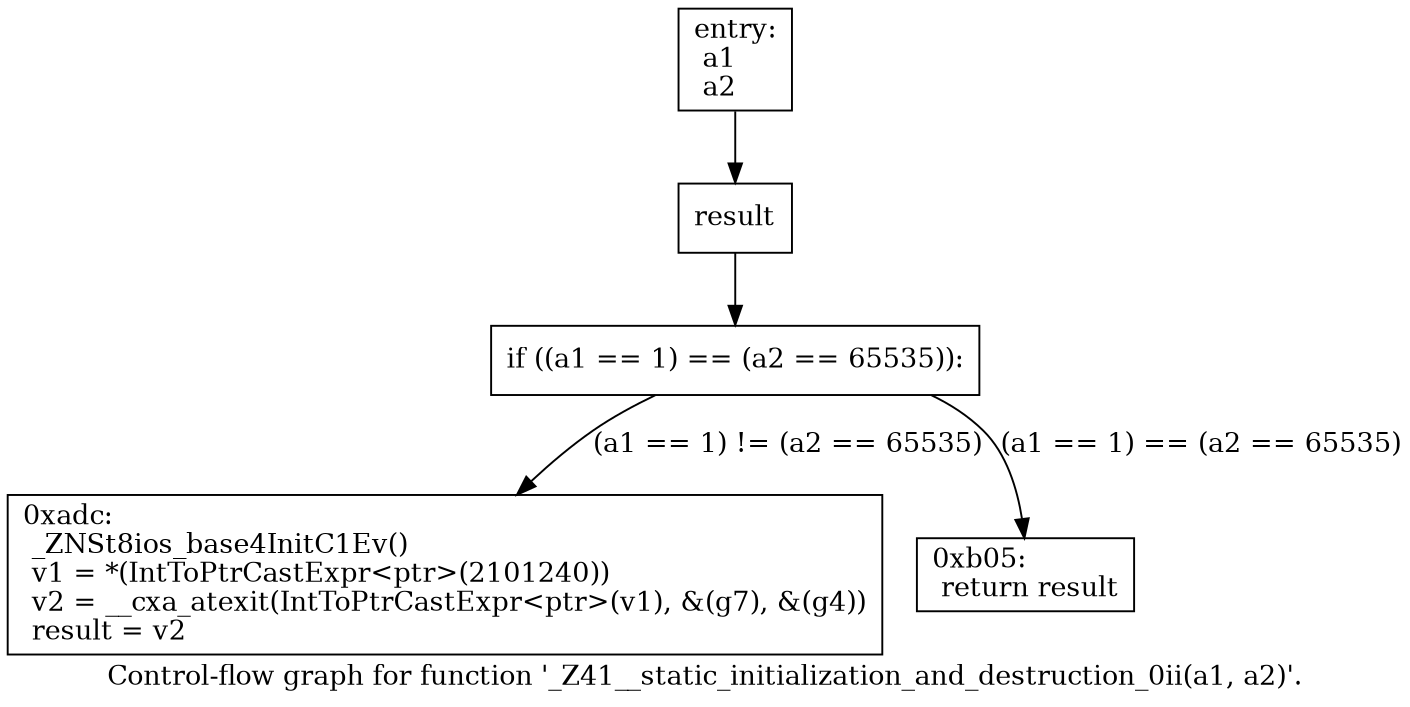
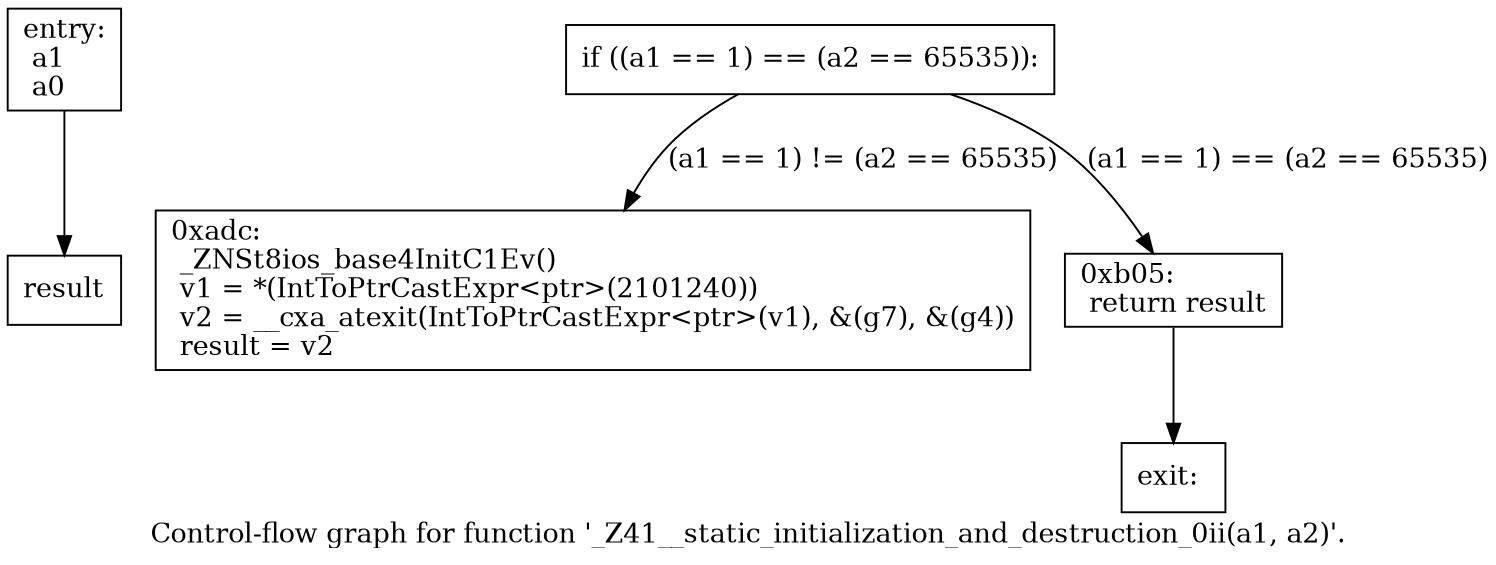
node "entry:": text "a2" -> "a0"
edge "result" -> "if ((a1 == 1) == (a2 == 65535)):": removed
node "exit:": added
